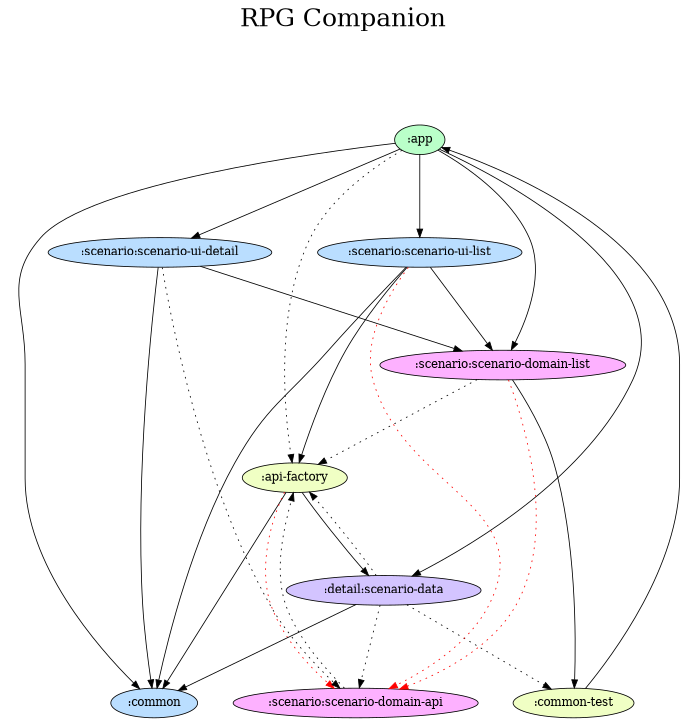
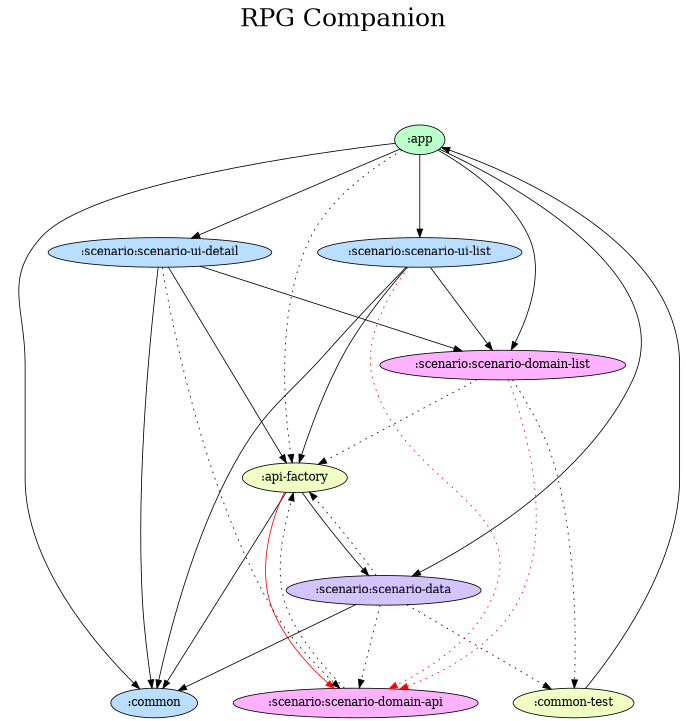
edge ":scenario:scenario-ui-detail" -> ":api-factory": added
edge ":scenario:scenario-domain-list" -> ":common-test": style filled -> dotted
edge ":api-factory" -> ":scenario:scenario-domain-api": style dotted -> filled
node ":detail:scenario-data": label ":detail:scenario-data" -> ":scenario:scenario-data"
